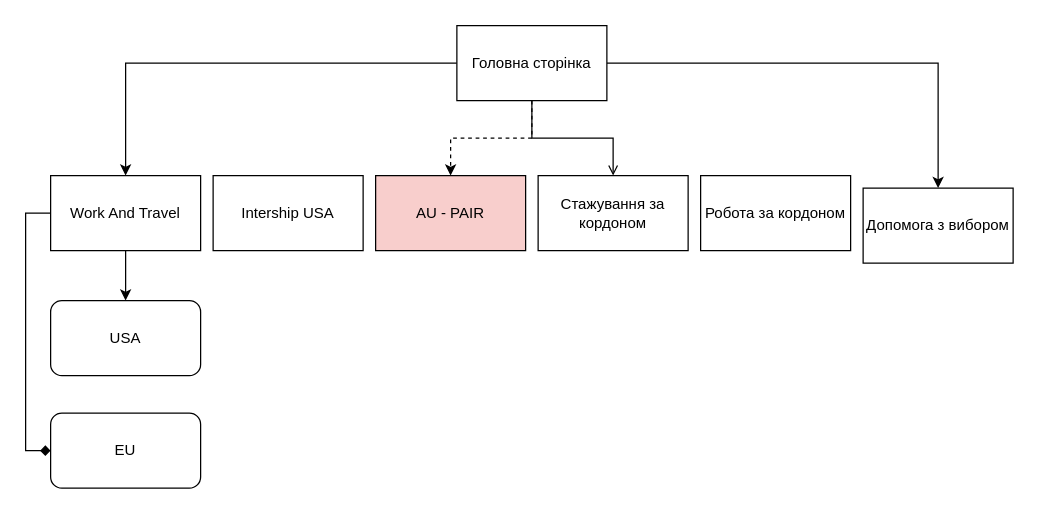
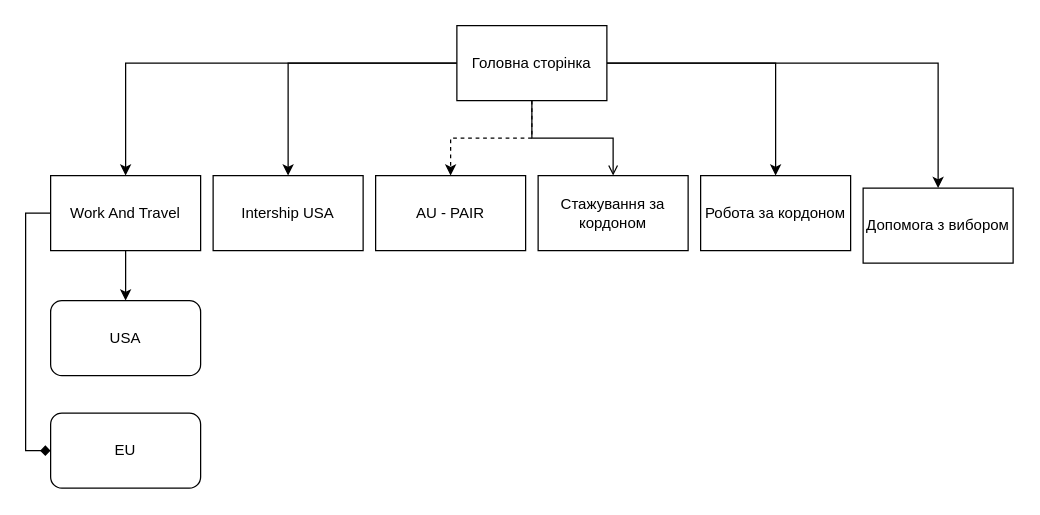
edge "Головна сторінка" -> "Intership USA": added
edge "Головна сторінка" -> "Робота за кордоном": added
node "AU - PAIR": fillcolor #f8cecc -> #ffffff
